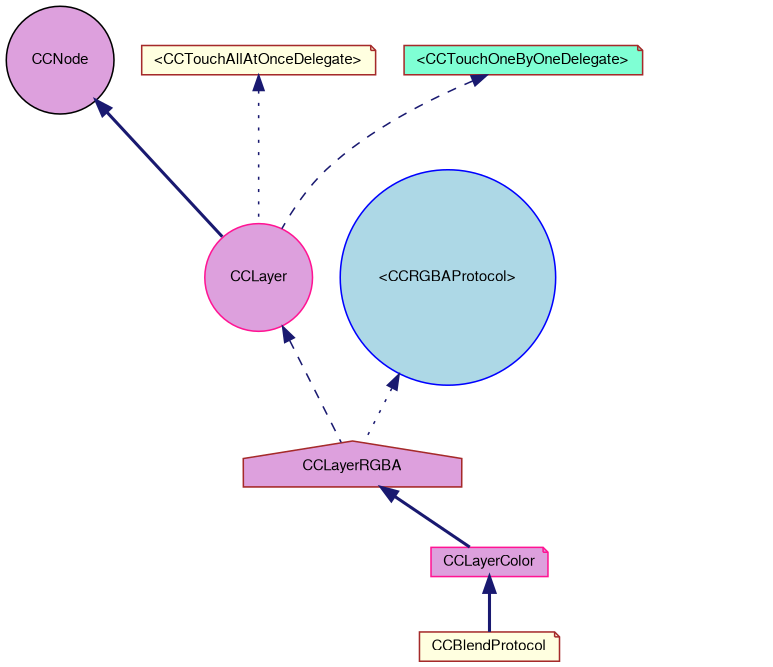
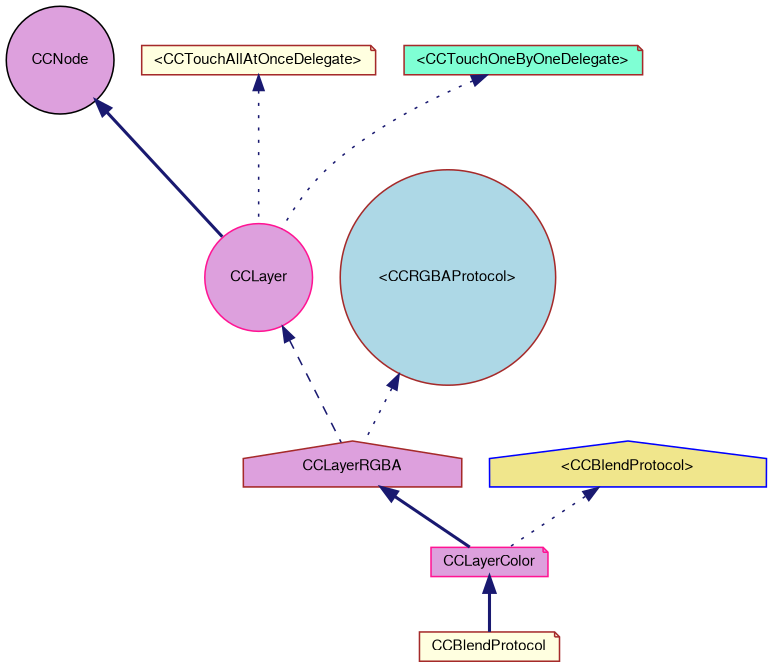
edge "CCLayer" -> "<CCTouchOneByOneDelegate>": style dashed -> dotted
node "<CCRGBAProtocol>": color blue -> brown
node "<CCBlendProtocol>": added
